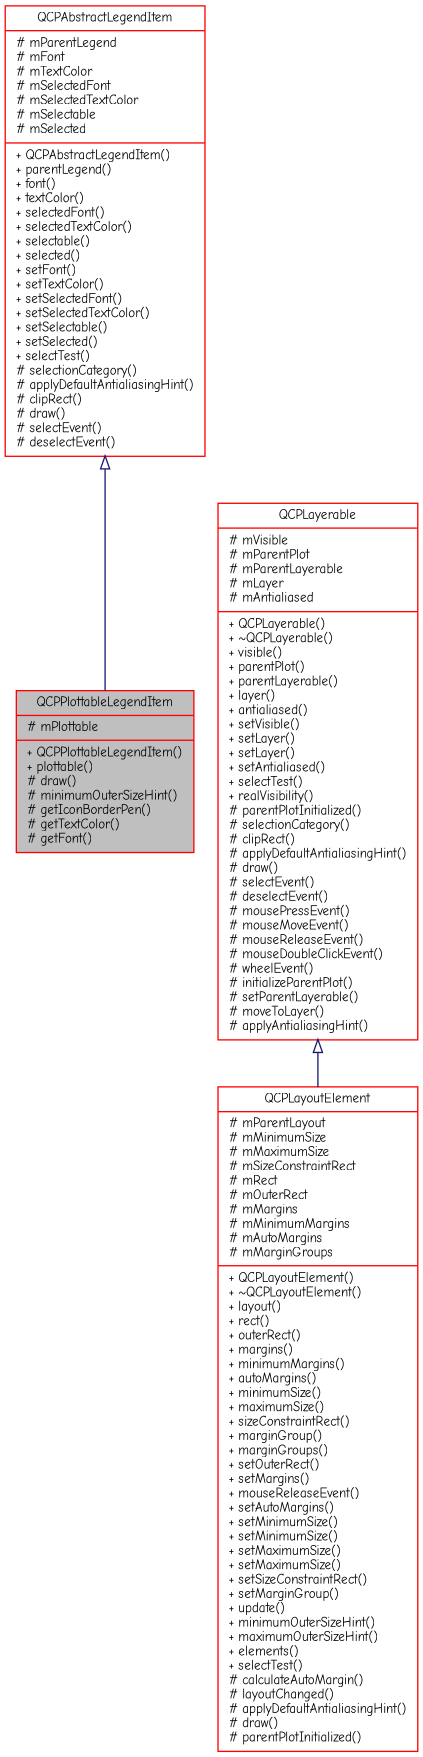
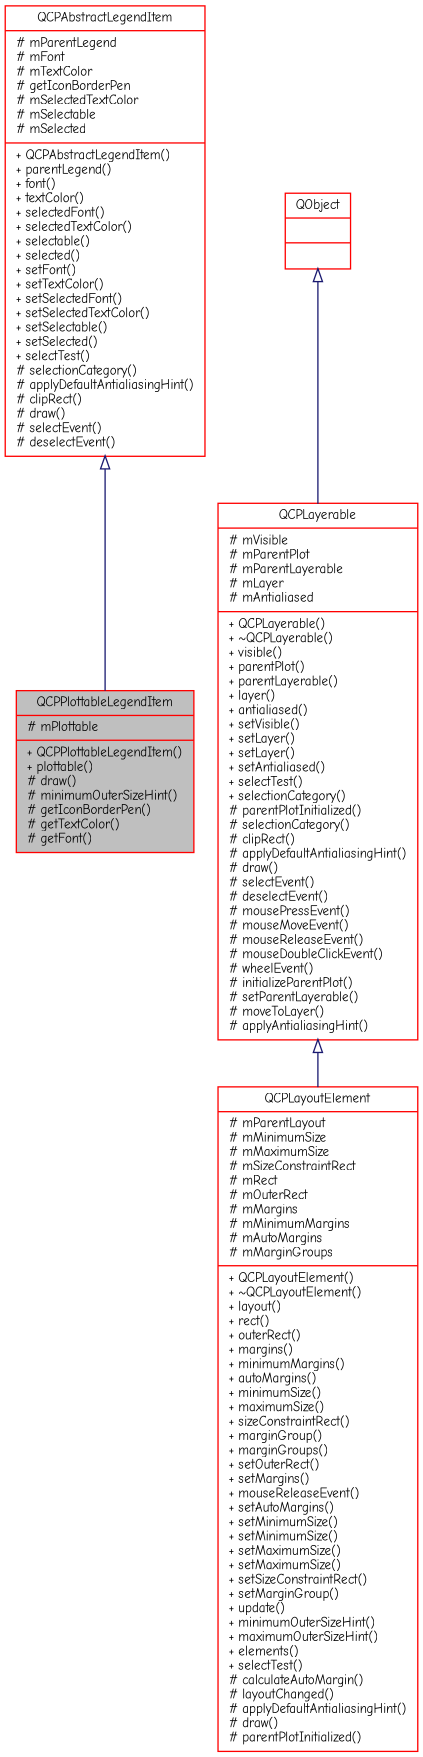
node "QCPAbstractLegendItem": text "# mSelectedFont" -> "# getIconBorderPen"
node "QObject": added
node "QCPLayerable": text "+ realVisibility()" -> "+ selectionCategory()"
